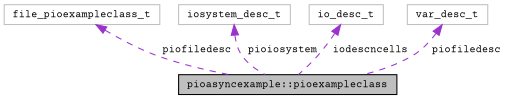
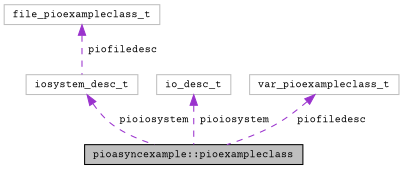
node "var_desc_t": label "var_desc_t" -> "var_pioexampleclass_t"
edge "pioasyncexample::pioexampleclass" -> "io_desc_t": label " iodescncells" -> " pioiosystem"
edge "pioasyncexample::pioexampleclass" -> "file_pioexampleclass_t": now "iosystem_desc_t" -> "file_pioexampleclass_t"
